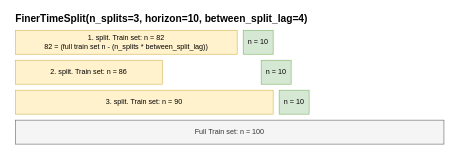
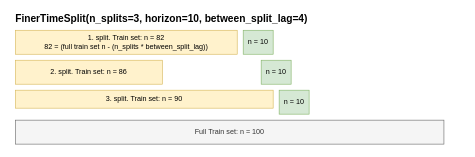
node "3. split. Train set: n = 90": size 258x24 -> 258x18
